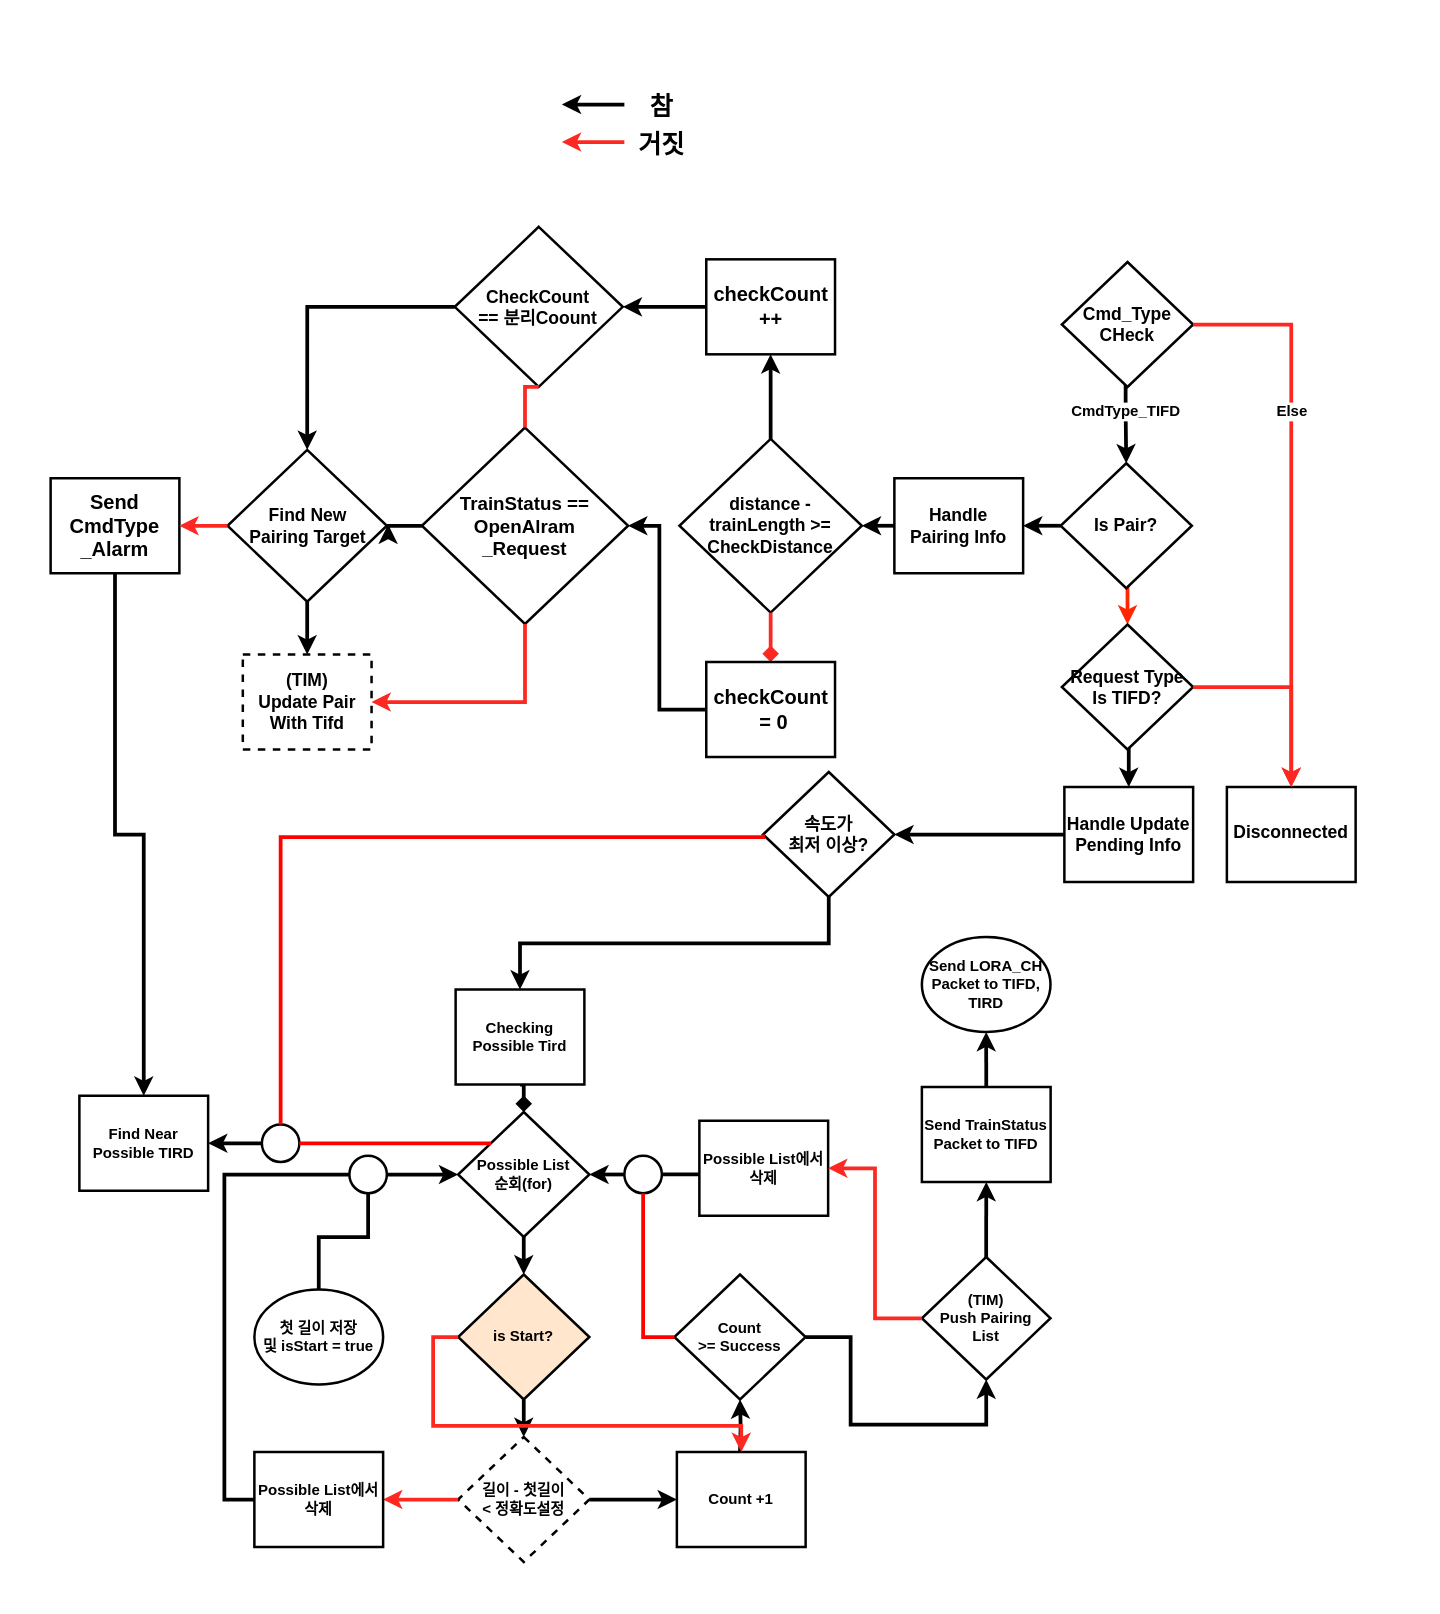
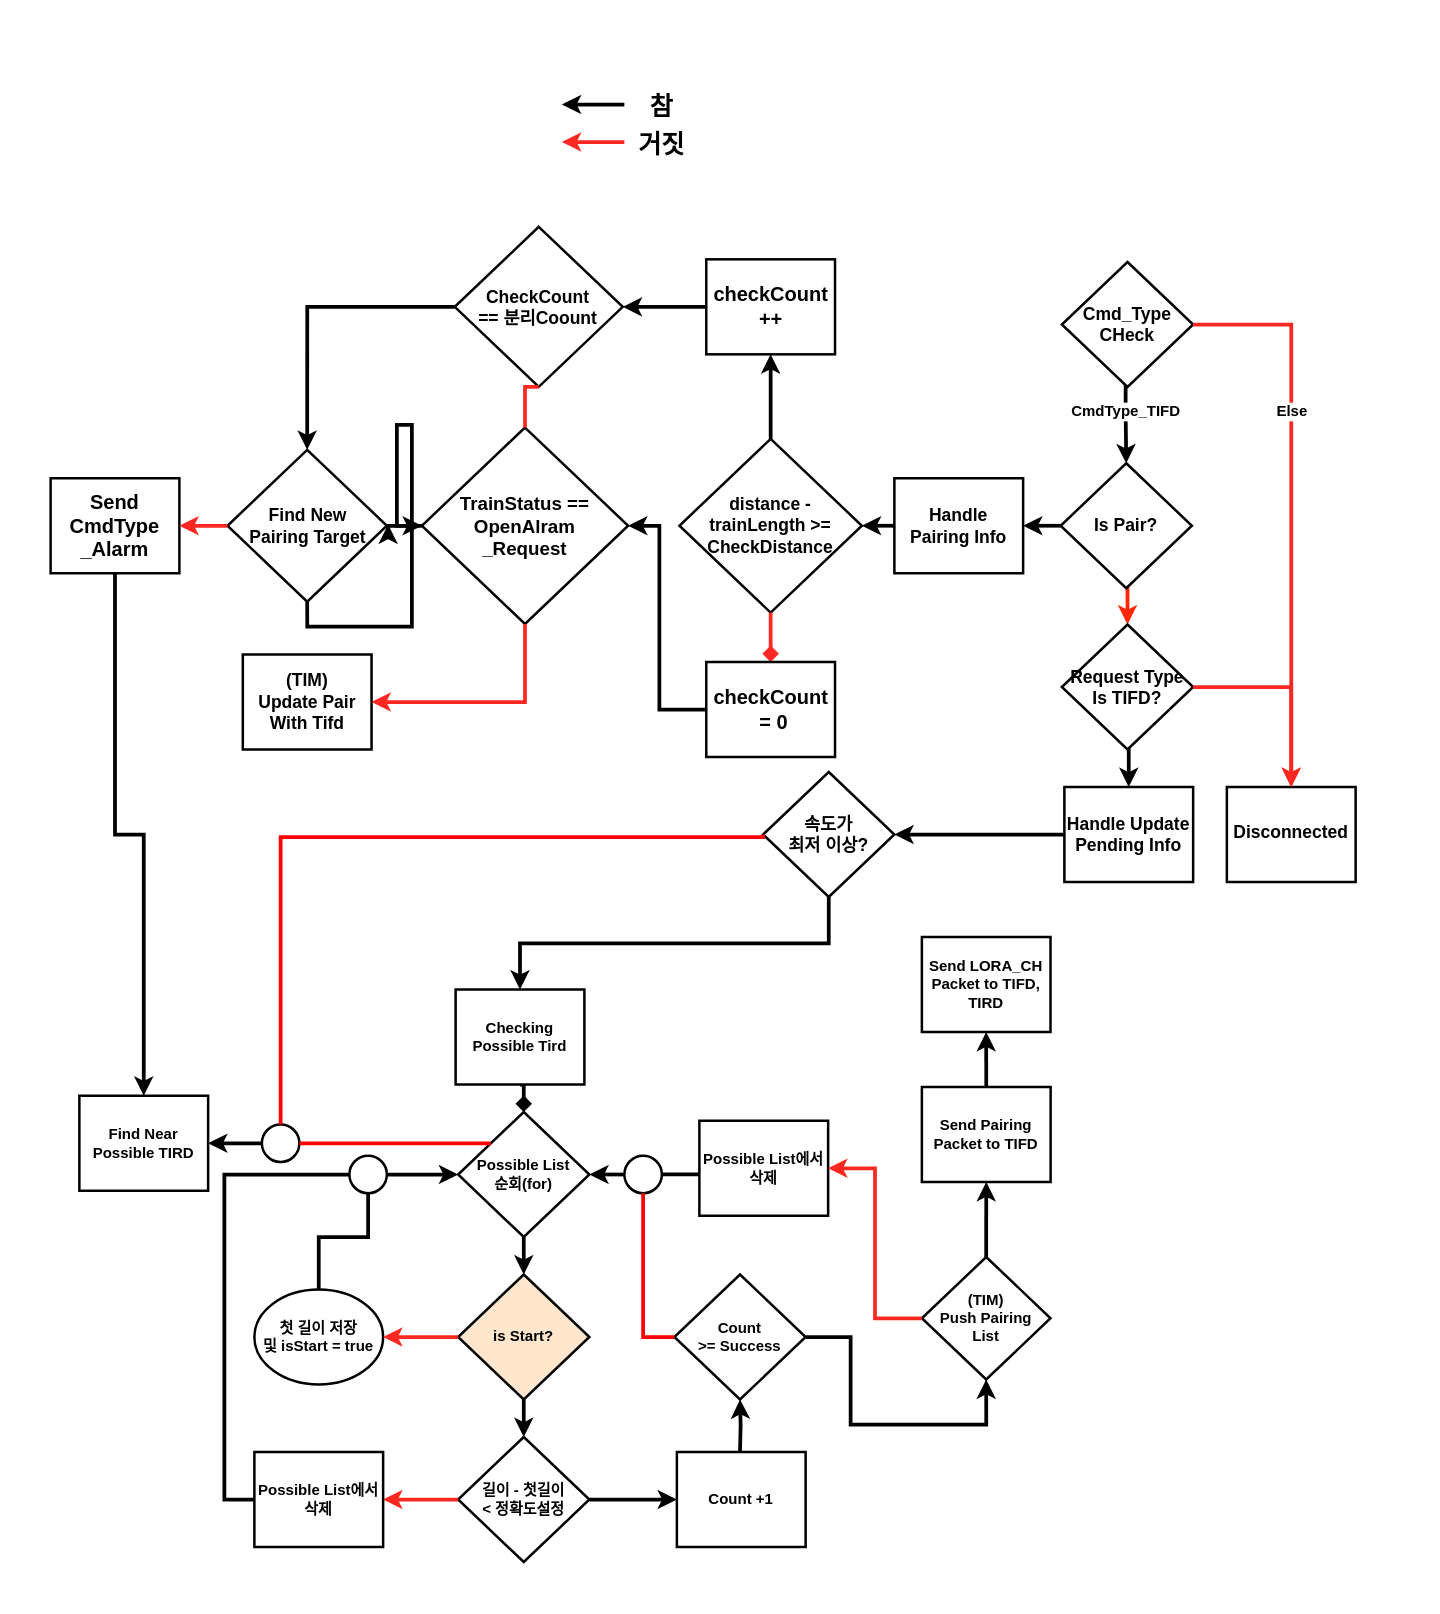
edge "Find New Pairing Target" -> "(TIM)Update Pair With Tifd": now "Find New Pairing Target" -> "TrainStatus == OpenAlram_Request"
node "(TIM)Update Pair With Tifd": style dashed -> solid
node "Send LORA_CH Packet to TIFD, TIRD": shape ellipse -> rectangle
node "Send TrainStatus Packet to TIFD": label "Send TrainStatus Packet to TIFD" -> "Send Pairing Packet to TIFD"
edge "is Start?" -> "Count +1": now "is Start?" -> "첫 길이 저장 및 isStart = true"
node "길이 - 첫길이 < 정확도설정": style dashed -> solid
